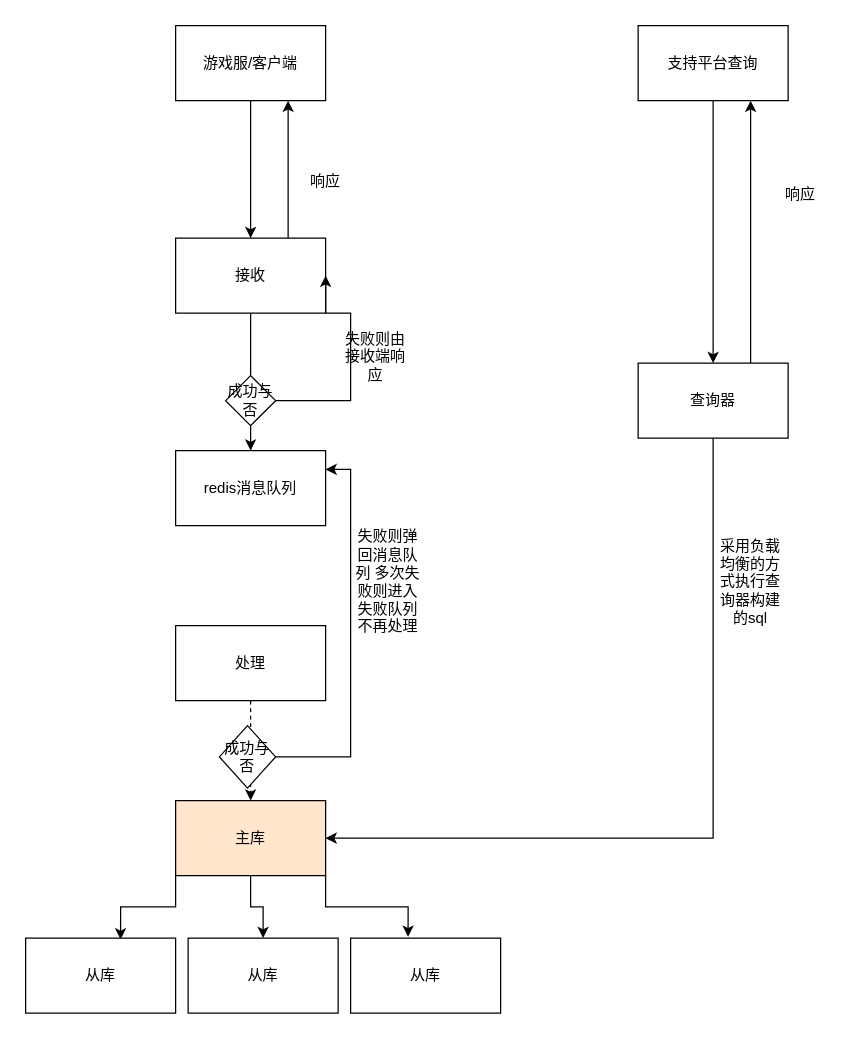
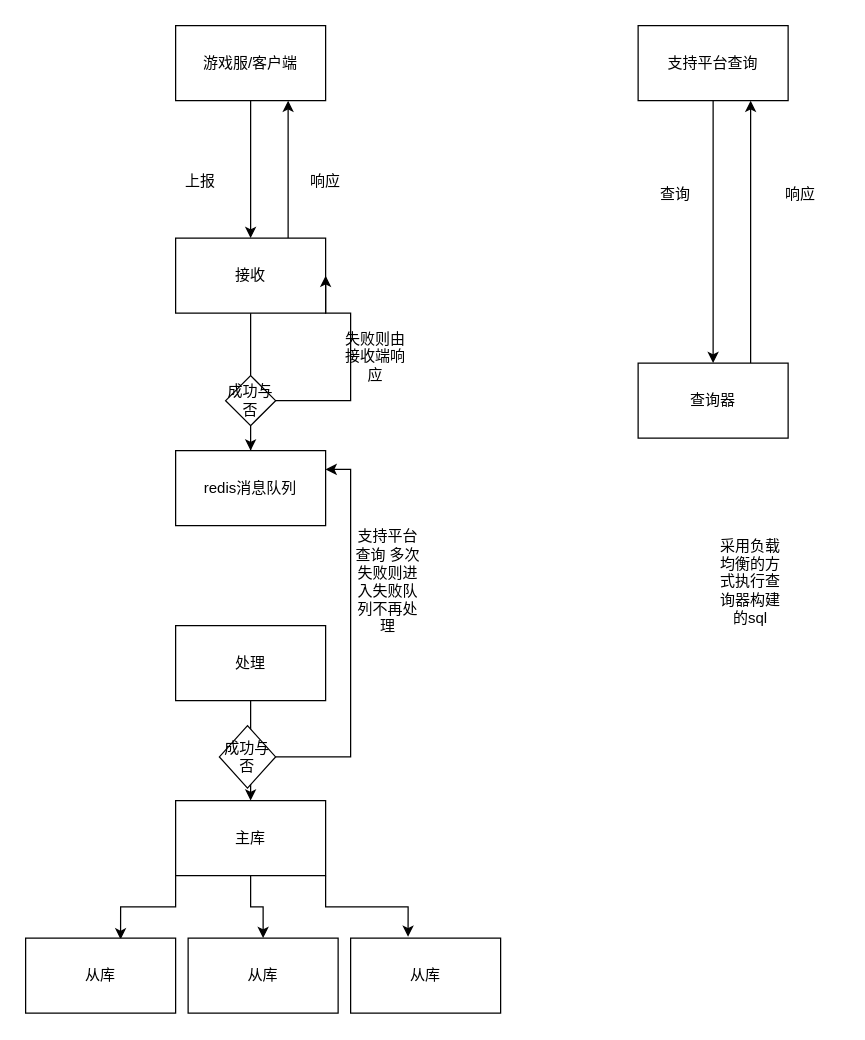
node "上报": added
node "查询": added
node "失败则弹回消息队列 多次失败则进入失败队列不再处理": label "失败则弹回消息队列 多次失败则进入失败队列不再处理" -> "支持平台查询 多次失败则进入失败队列不再处理"
edge "处理" -> "主库": style dashed -> solid
edge "查询器" -> "主库": removed
node "主库": fillcolor #ffe6cc -> #ffffff
